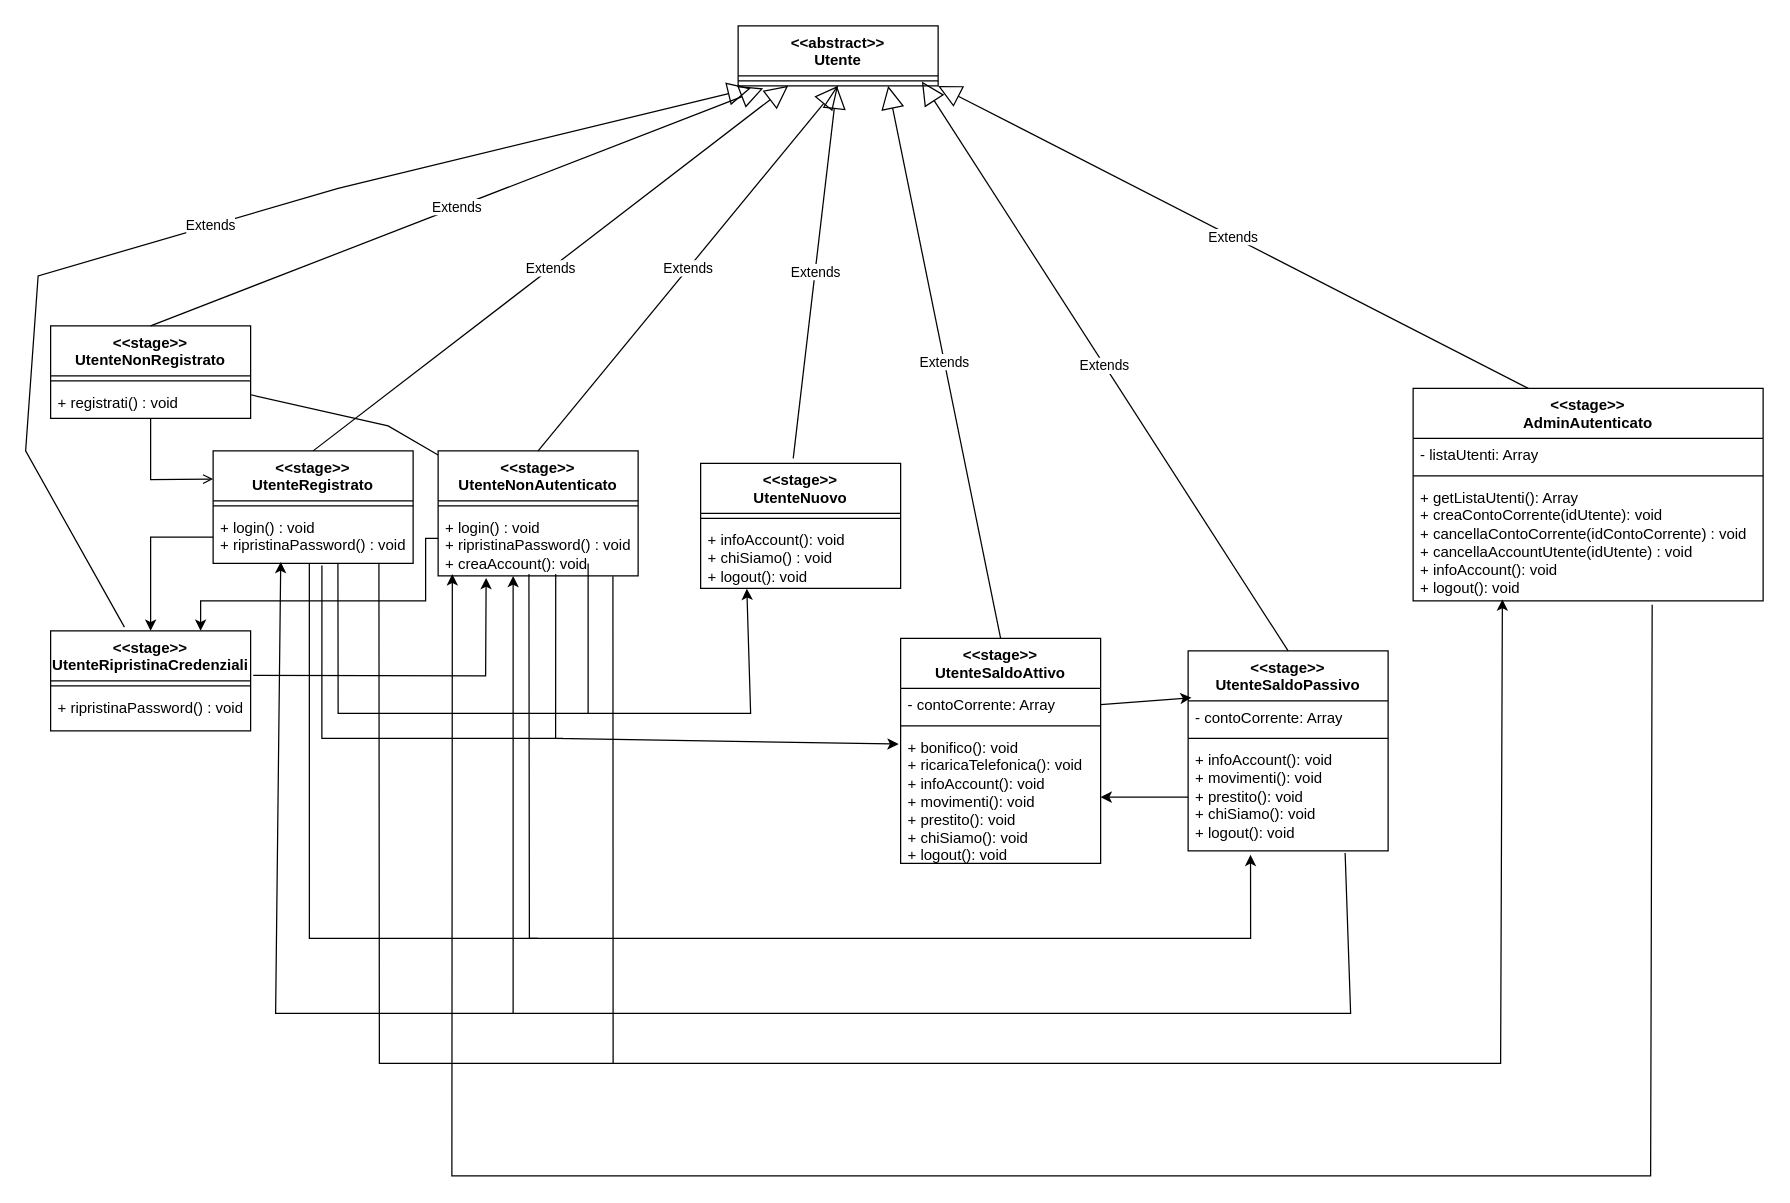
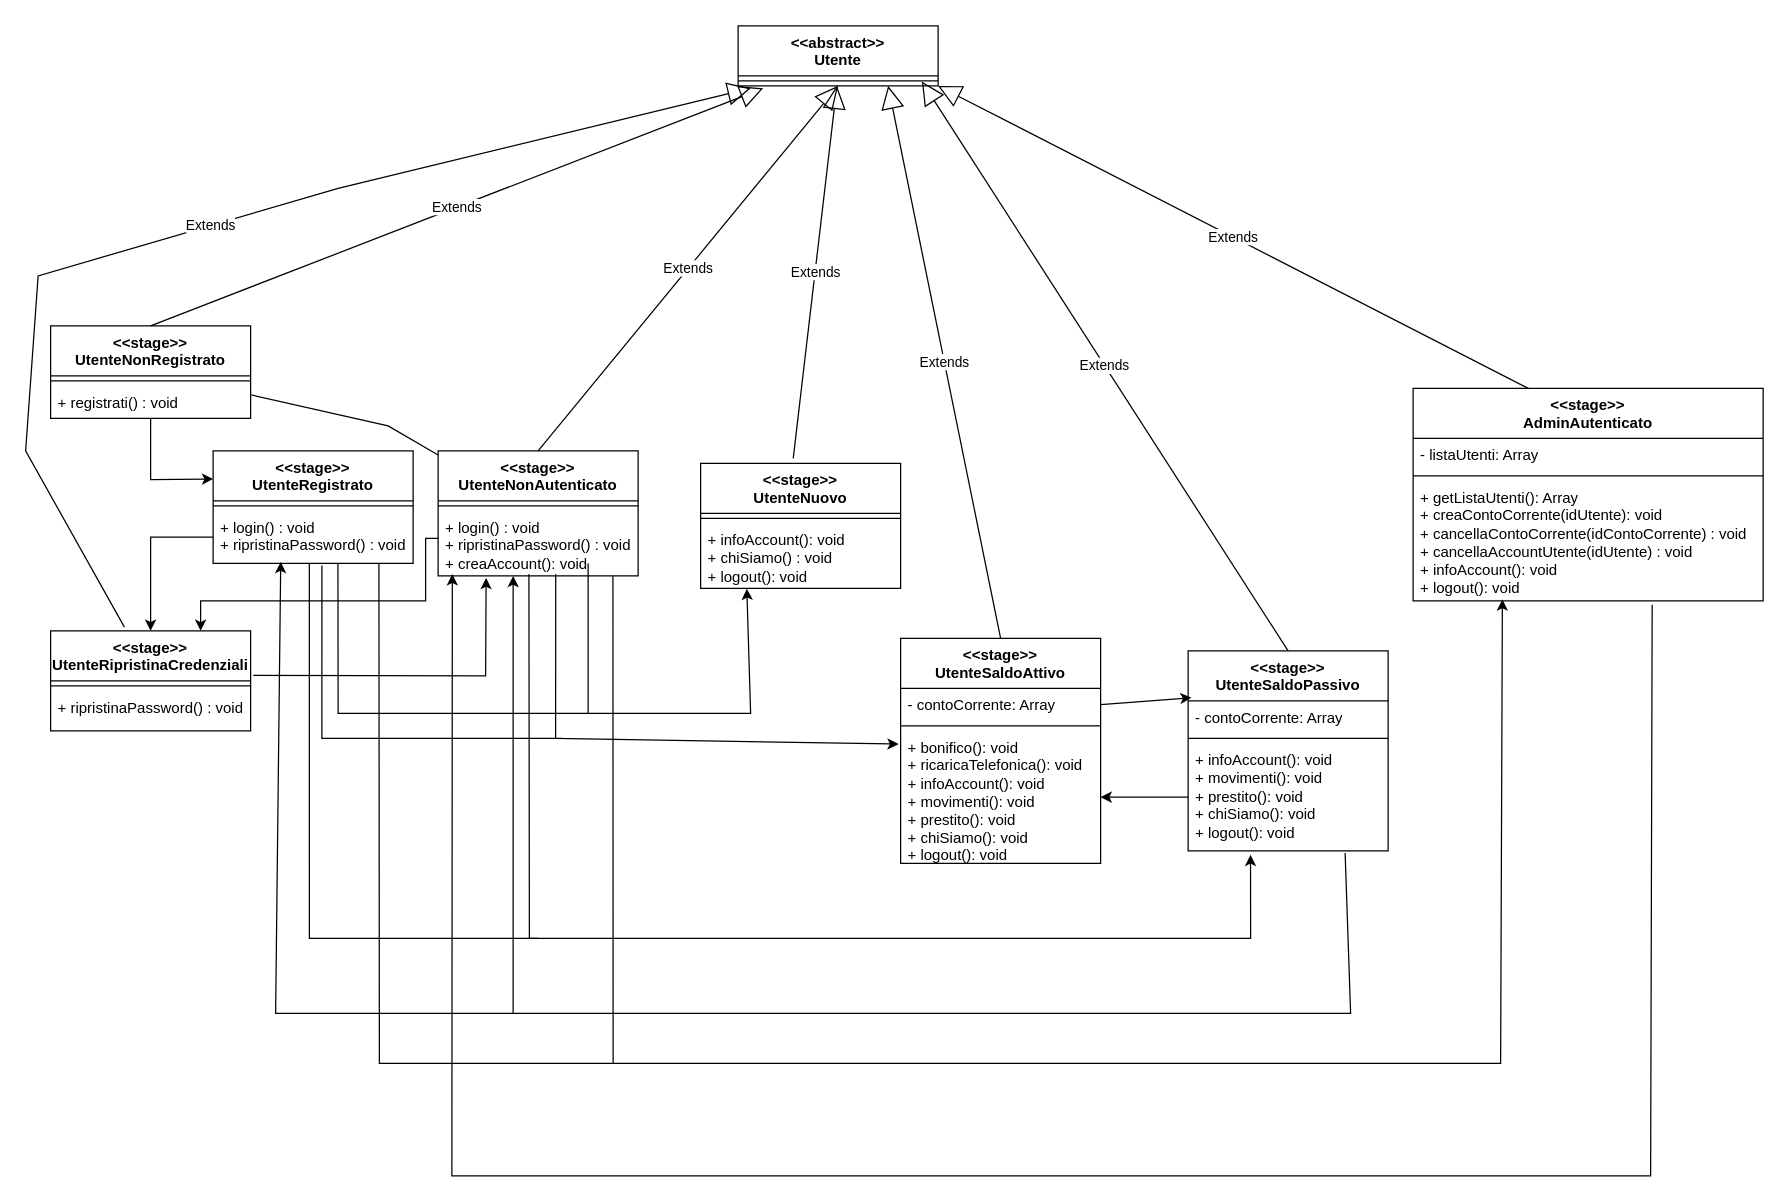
edge "<<stage>> UtenteRegistrato" -> "<<abstract>> Utente": removed, label "Extends"
edge "+ registrati() : void" -> "<<stage>> UtenteRegistrato": arrowhead open -> classic
